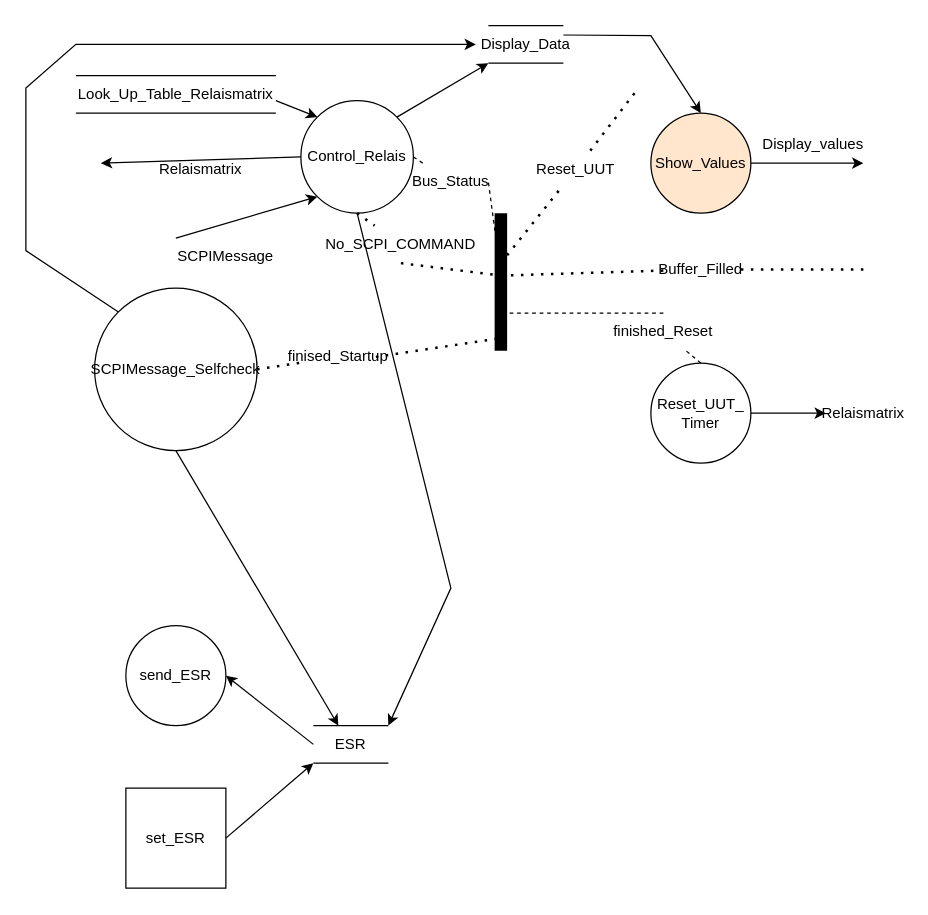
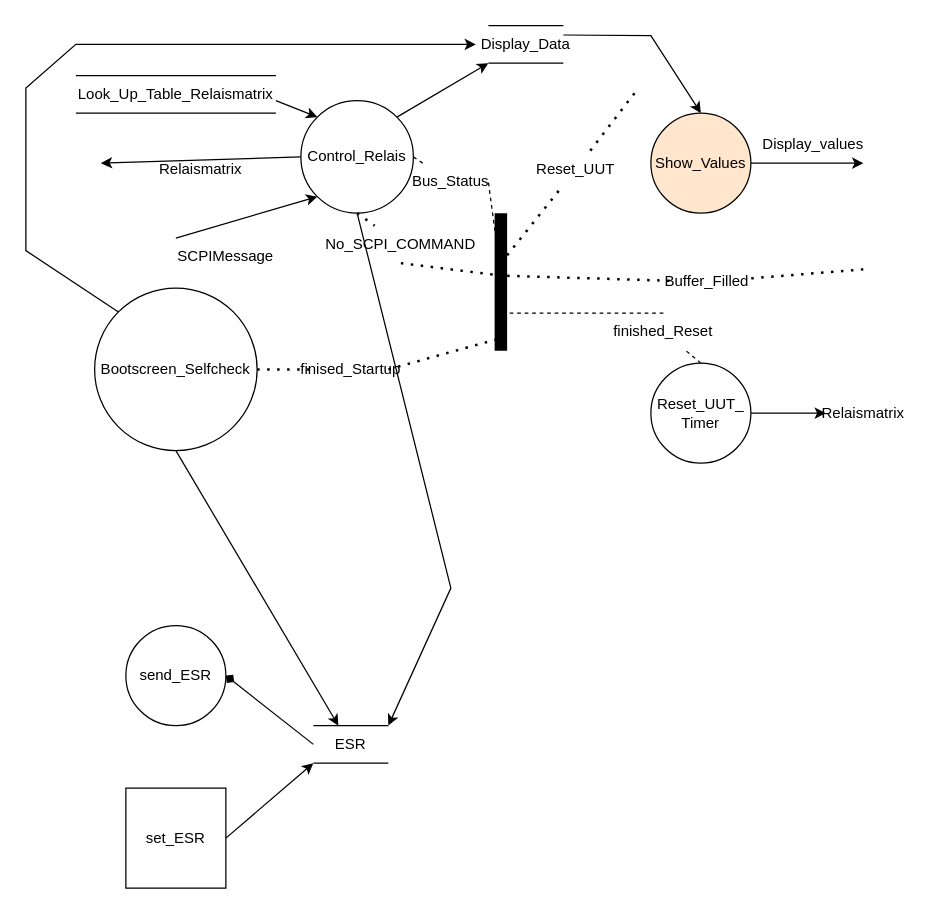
node "Buffer_Filled": moved (701, 269) -> (707, 282)
node "finised_Startup": moved (338, 357) -> (351, 369)
node "SCPIMessage_Selfcheck": label "SCPIMessage_Selfcheck" -> "Bootscreen_Selfcheck"
edge "ESR" -> "send_ESR": arrowhead classic -> diamond
